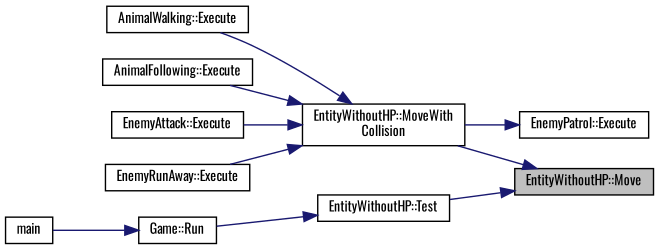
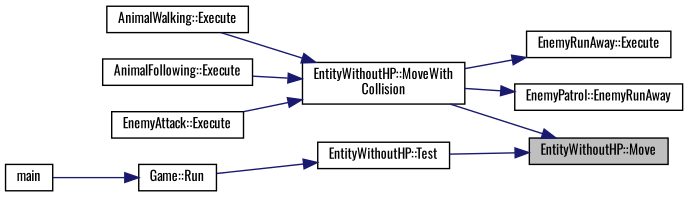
node "EnemyPatrol::Execute": label "EnemyPatrol::Execute" -> "EnemyPatrol::EnemyRunAway"
edge "EnemyRunAway::Execute" -> "EntityWithoutHP::MoveWith Collision": reversed
